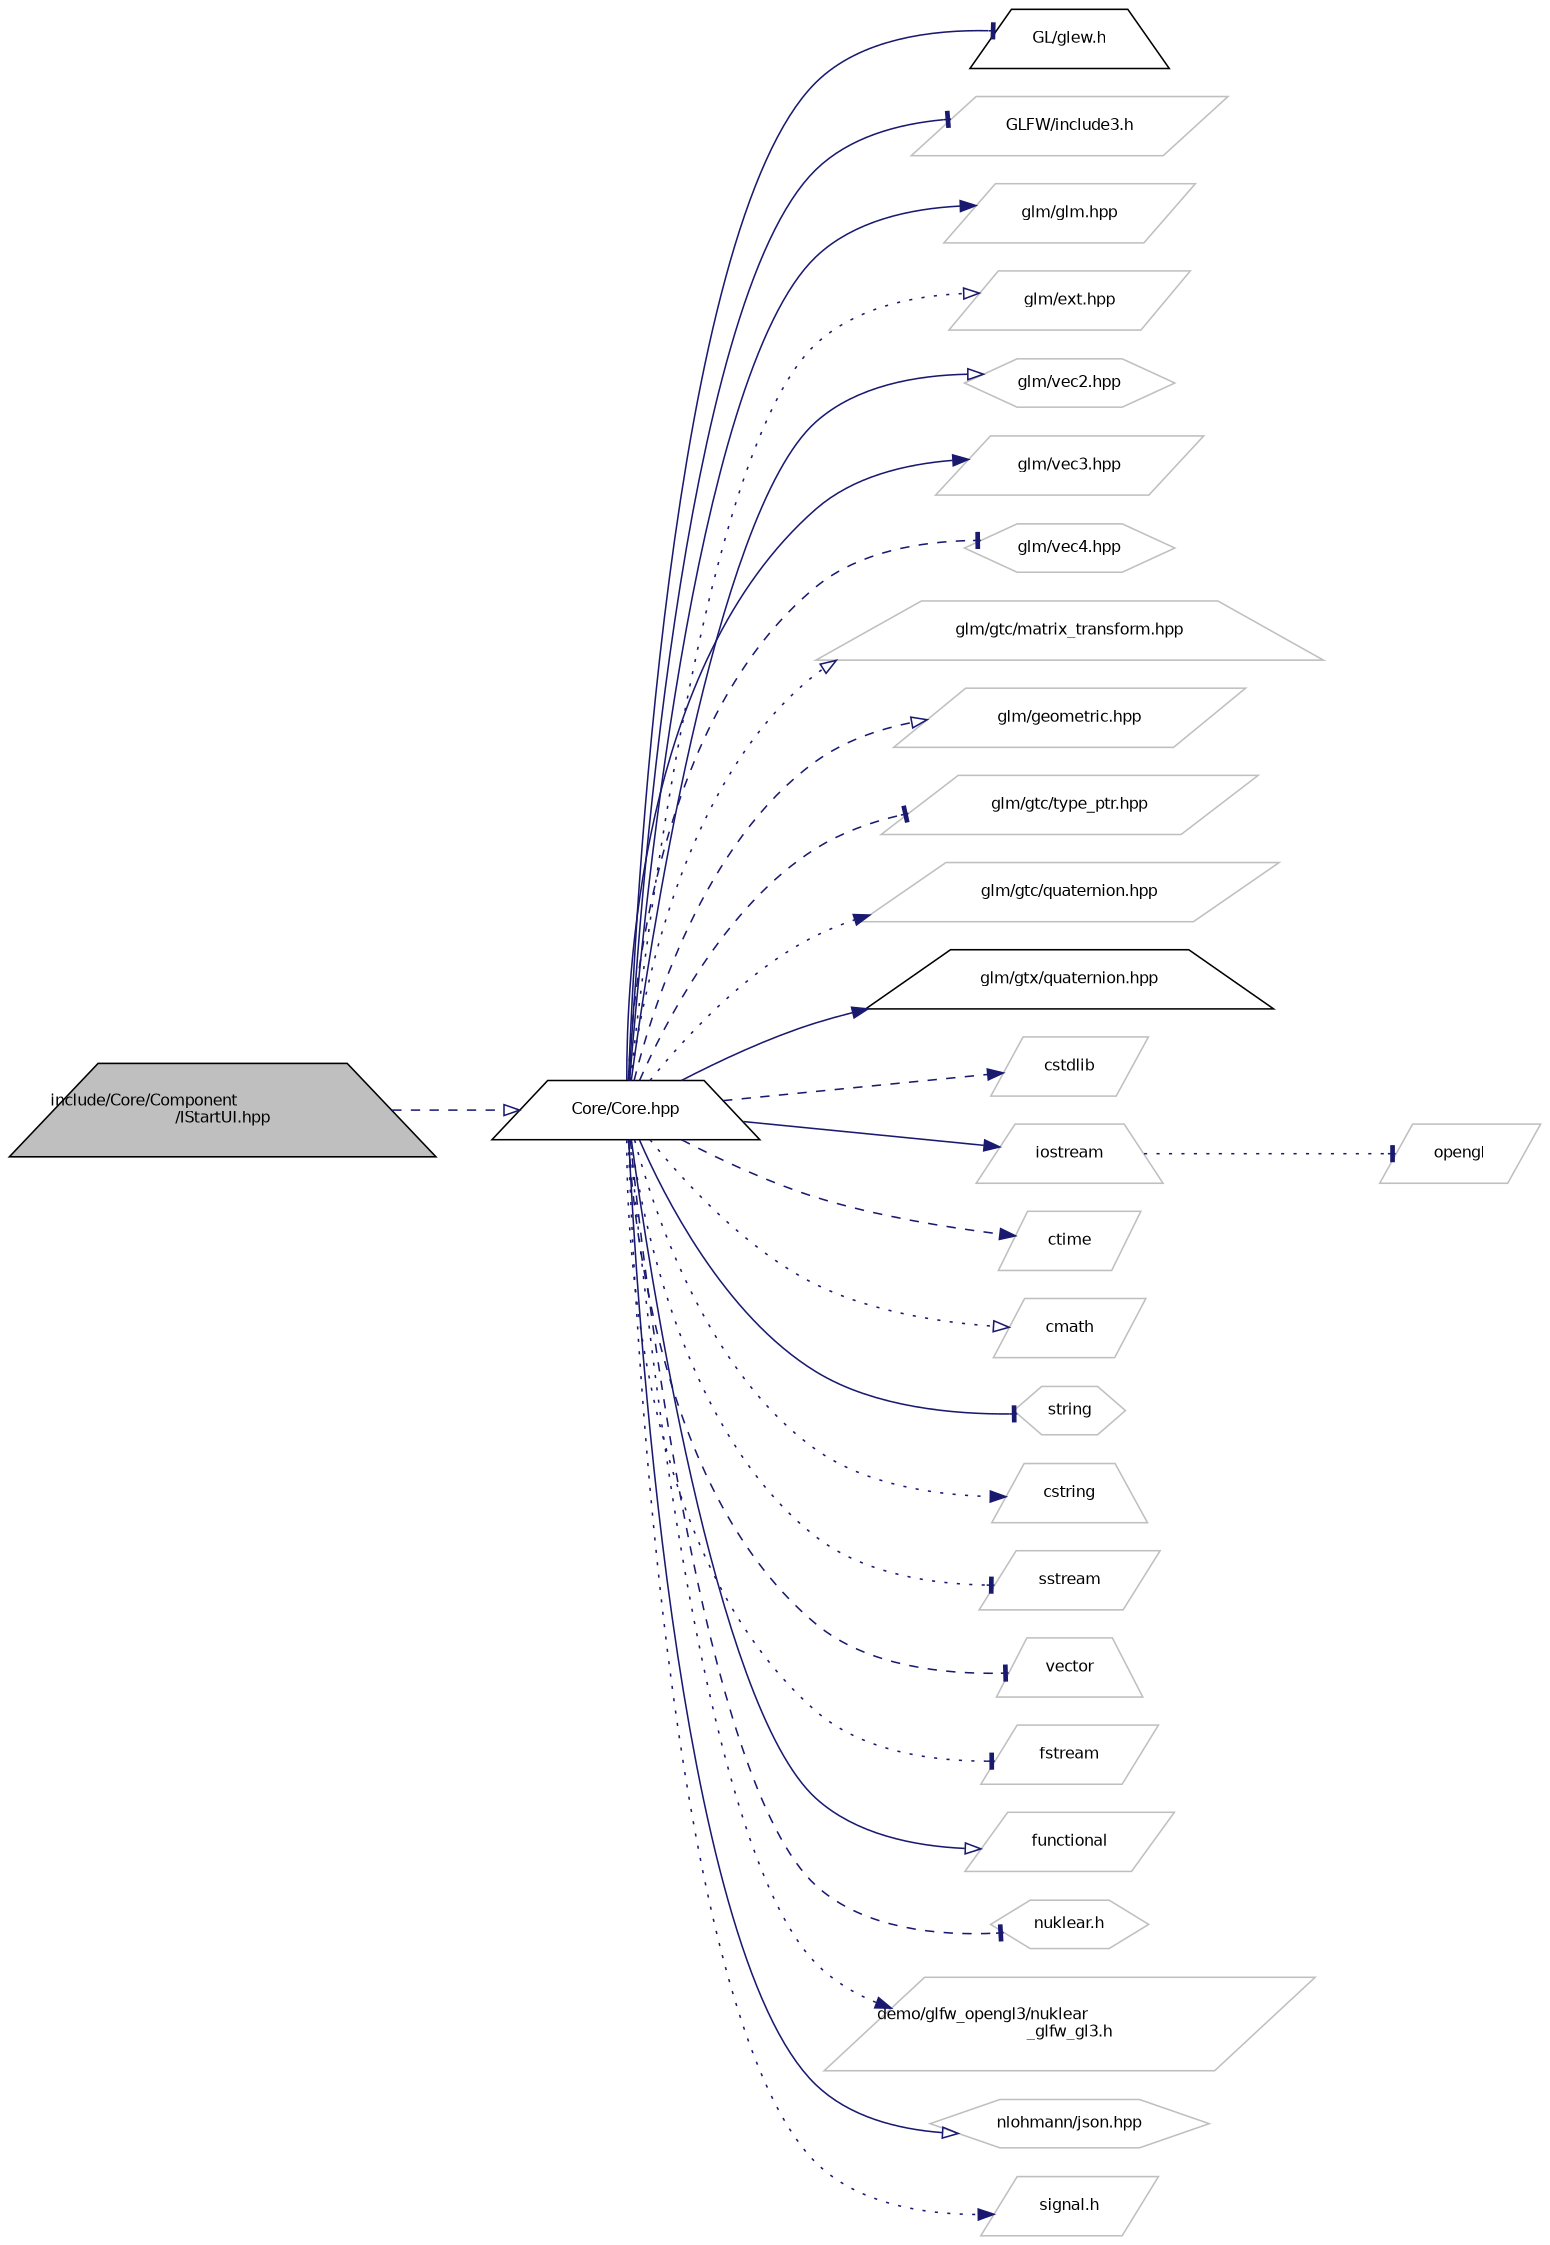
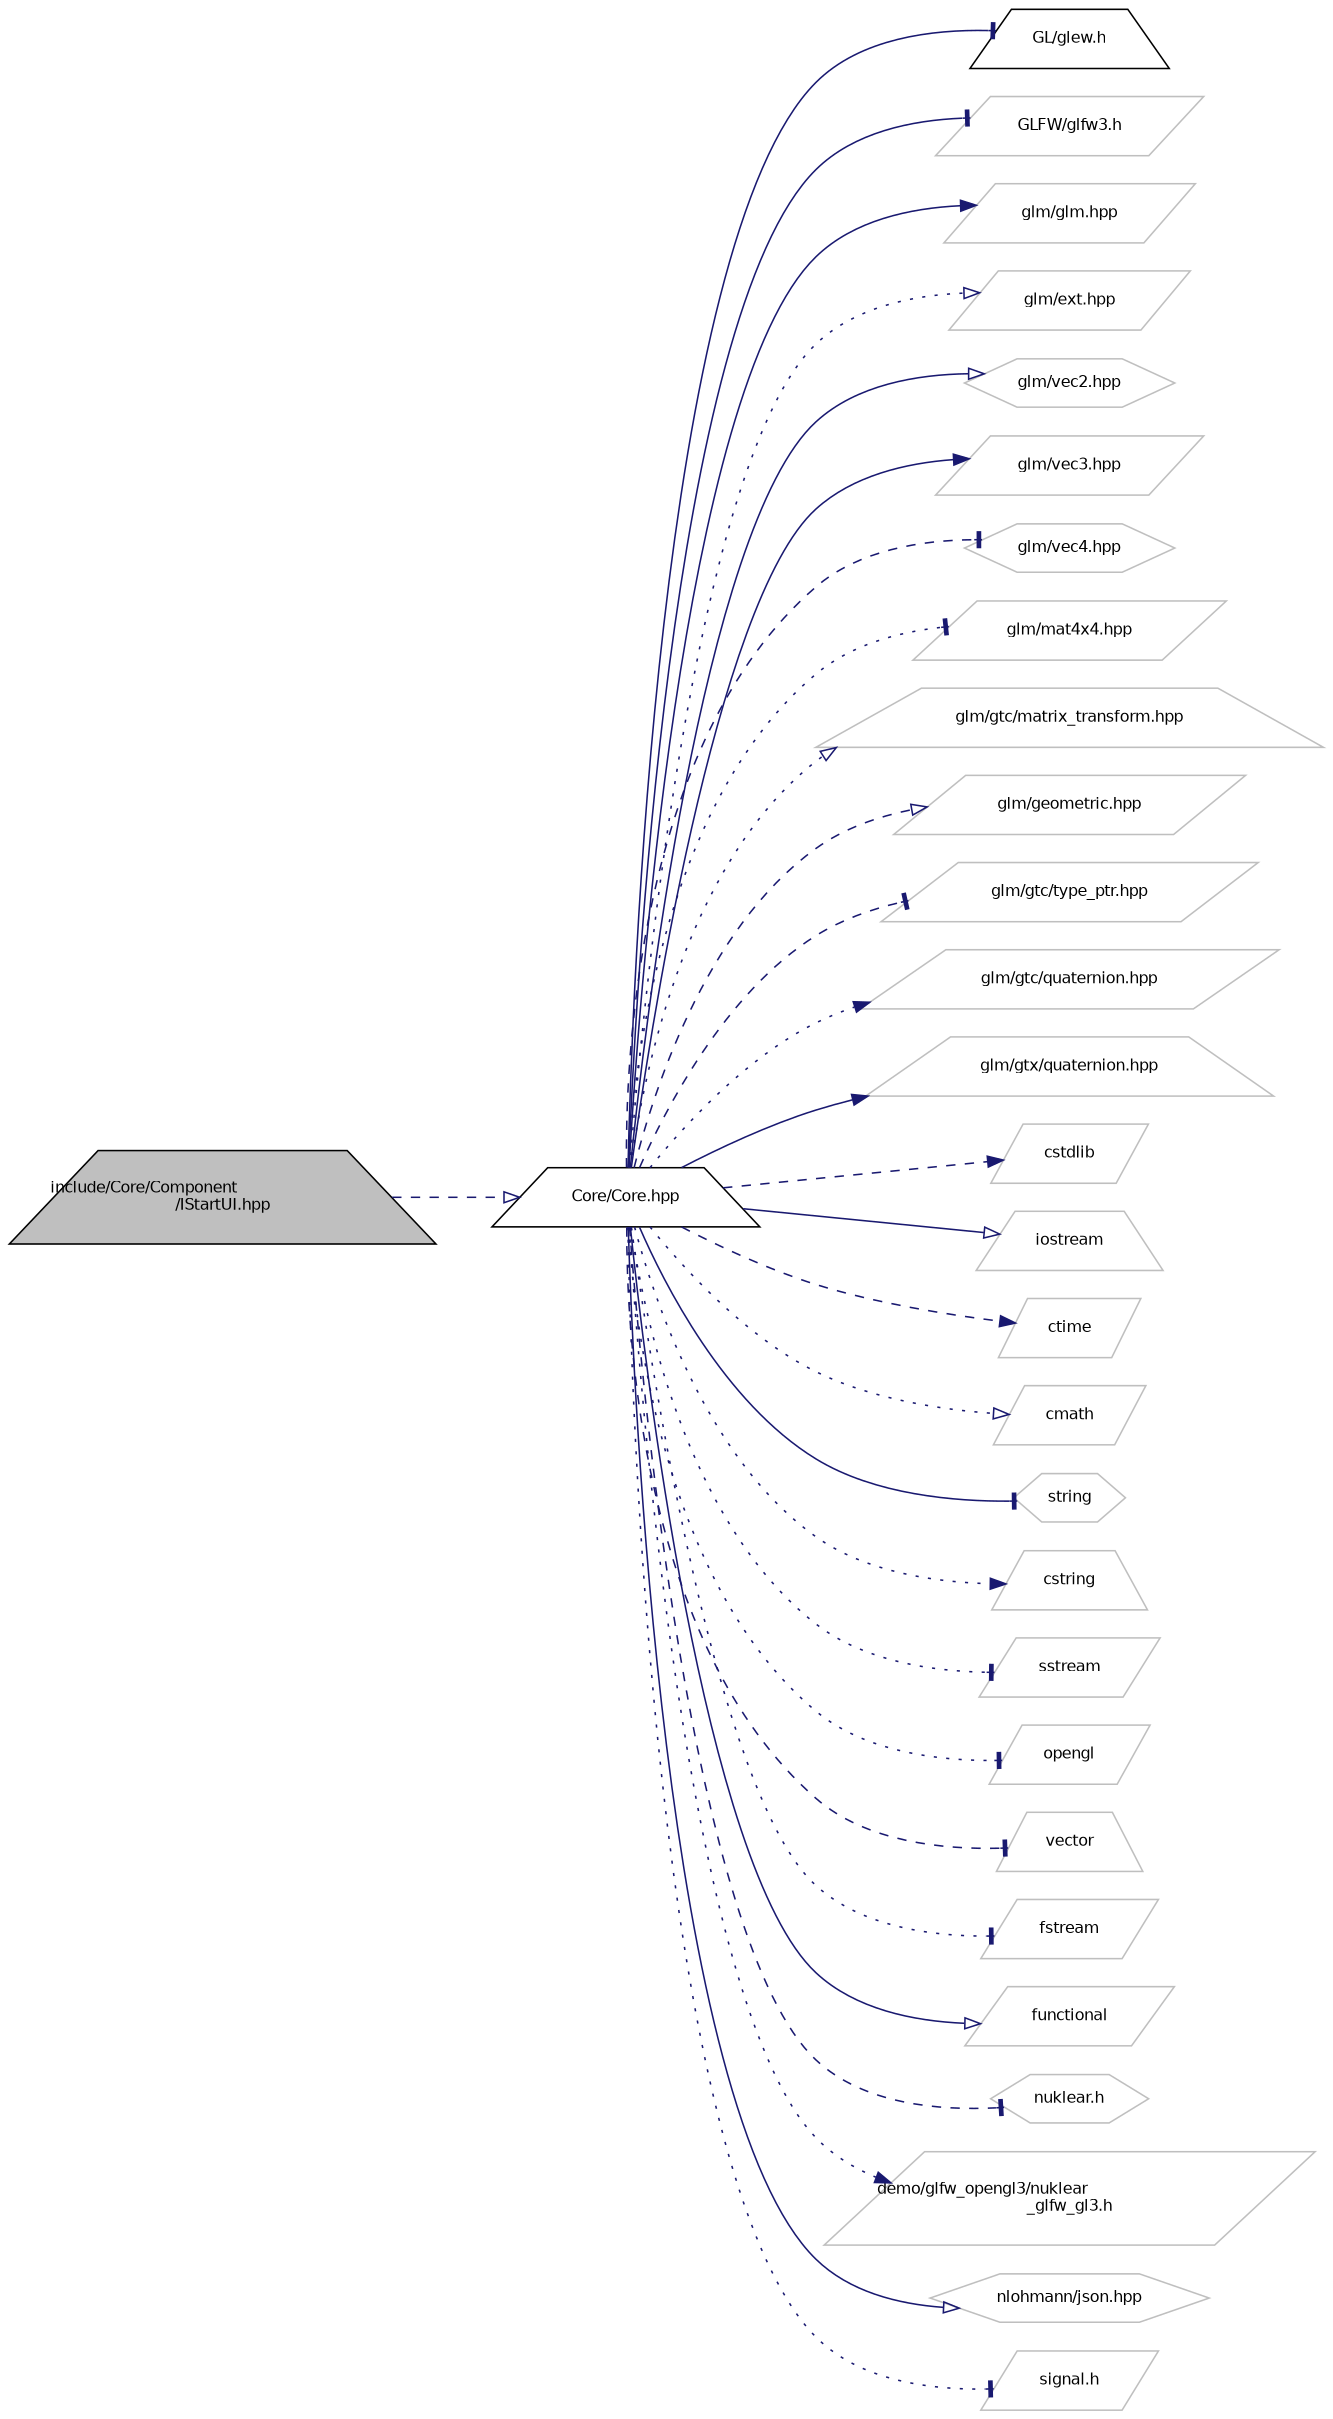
node "GLFW/include3.h": label "GLFW/include3.h" -> "GLFW/glfw3.h"
node "glm/mat4x4.hpp": added
node "glm/gtx/quaternion.hpp": color black -> grey75
edge "Core/Core.hpp" -> "iostream": arrowhead normal -> onormal
edge "iostream" -> "opengl": now "Core/Core.hpp" -> "opengl"
edge "Core/Core.hpp" -> "signal.h": arrowhead normal -> tee
